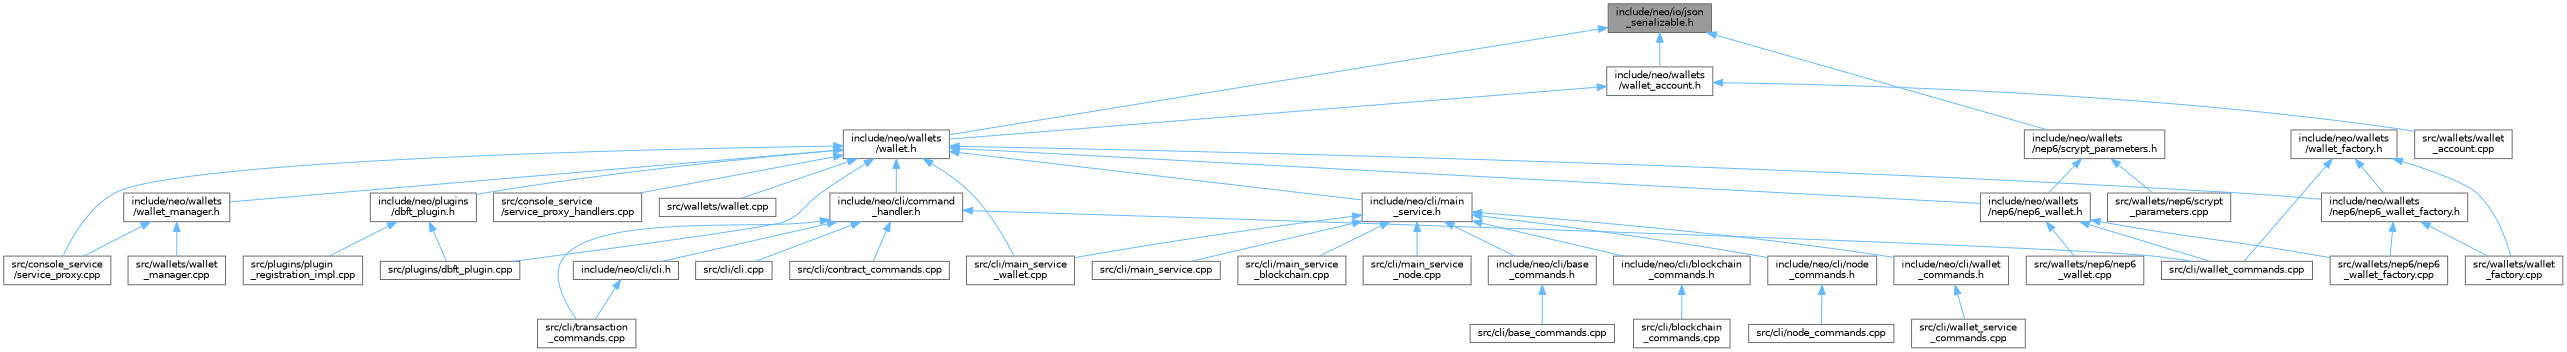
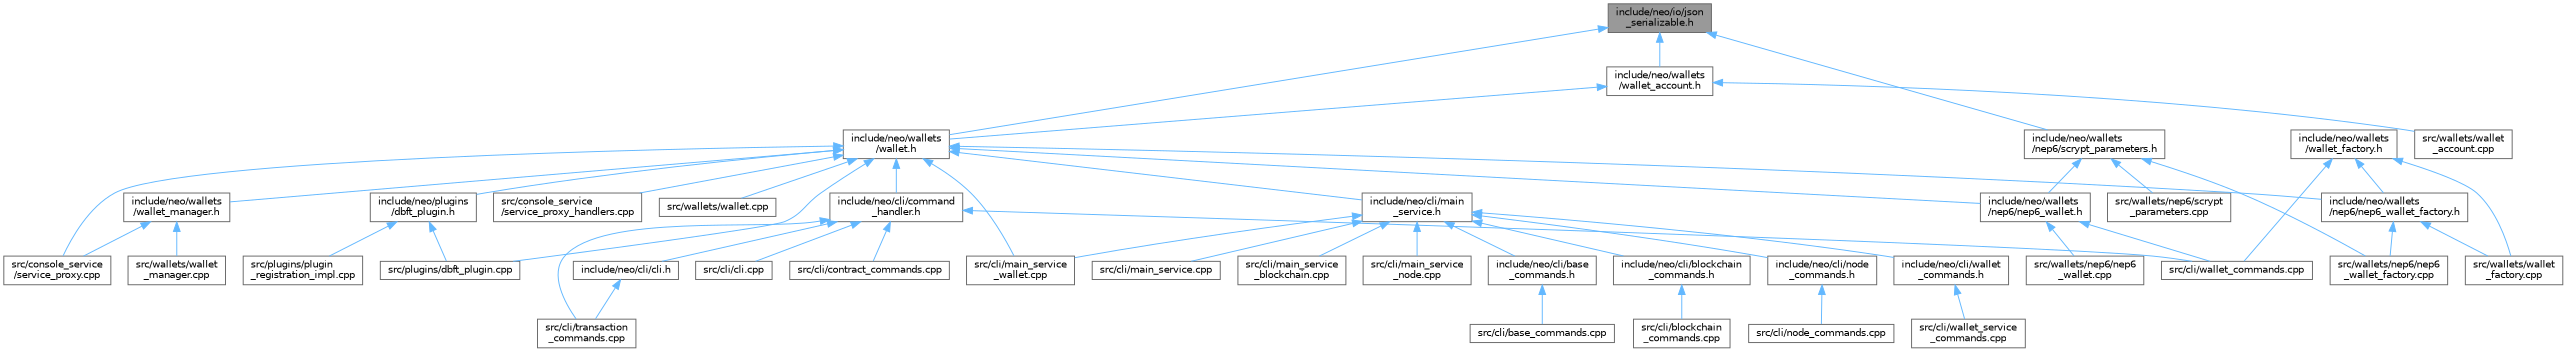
edge "src/wallets/nep6/nep6 _wallet_factory.cpp" -> "include/neo/wallets /nep6/nep6_wallet.h": now "src/wallets/nep6/nep6 _wallet_factory.cpp" -> "include/neo/wallets /nep6/scrypt_parameters.h"
